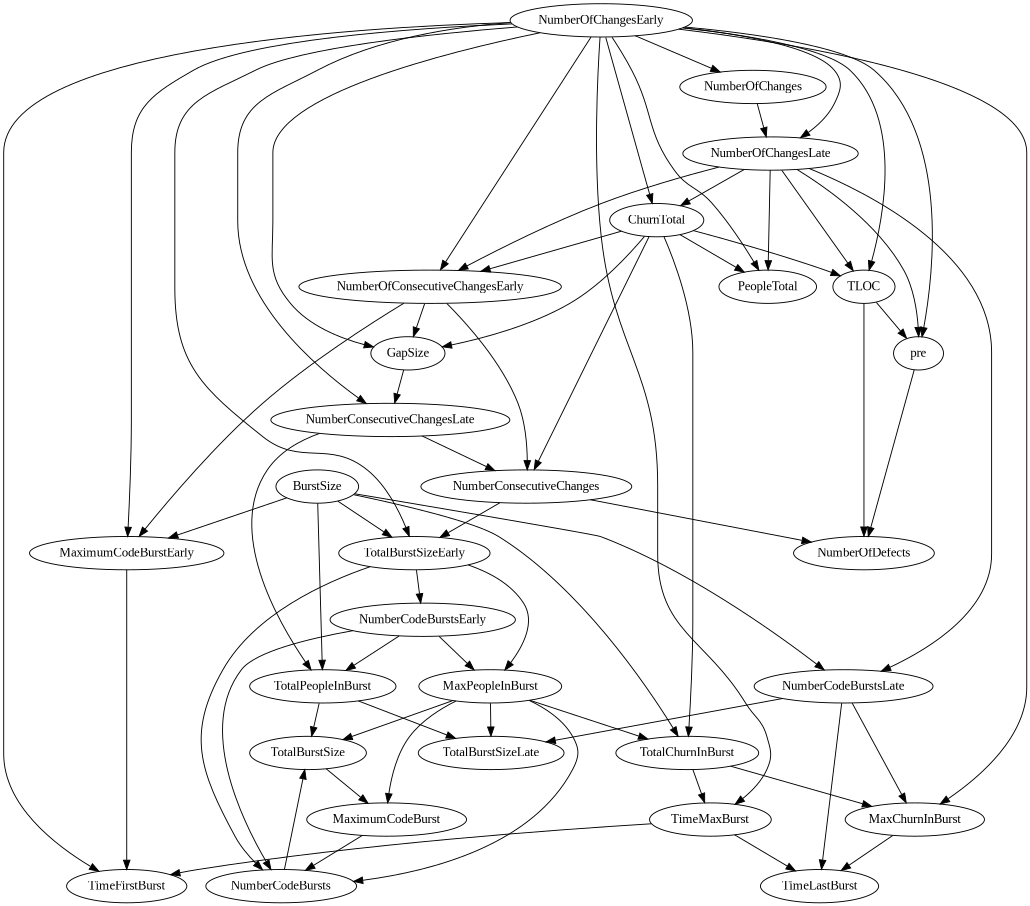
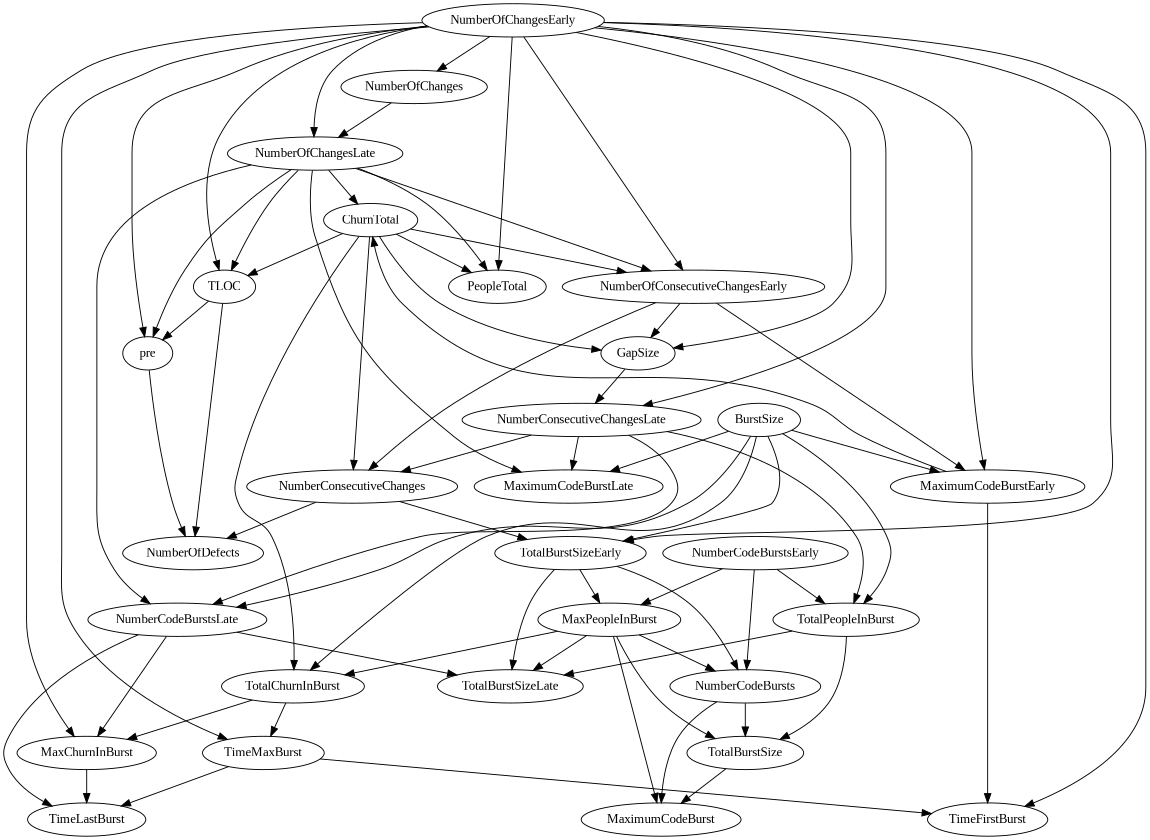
edge "NumberOfChangesEarly" -> "ChurnTotal": now "MaximumCodeBurstEarly" -> "ChurnTotal"
node "MaximumCodeBurstLate": added
edge "NumberConsecutiveChangesLate" -> "NumberCodeBurstsLate": added
edge "TotalBurstSizeEarly" -> "NumberCodeBurstsEarly": now "TotalBurstSizeEarly" -> "TotalBurstSizeLate"
edge "MaximumCodeBurst" -> "NumberCodeBursts": reversed
